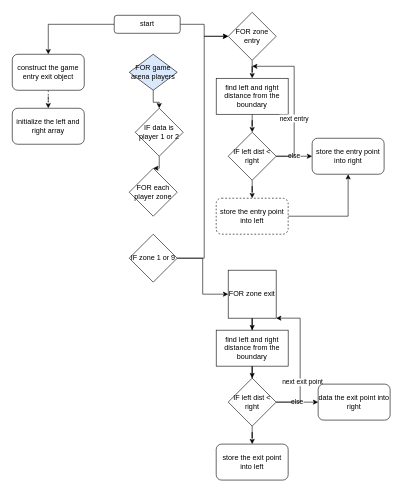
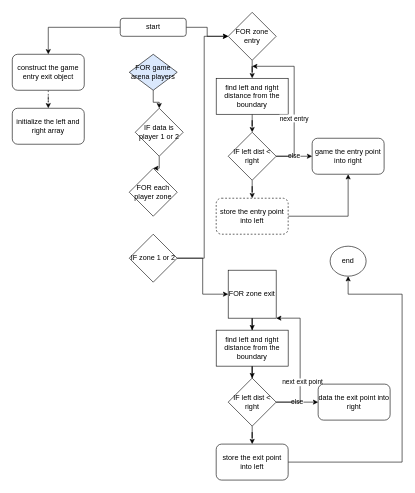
node "start": moved (147, 24) -> (153, 27)
node "store the entry point into right": label "store the entry point into right" -> "game the entry point into right"
node "IF zone 1 or 9": label "IF zone 1 or 9" -> "IF zone 1 or 2"
node "end": added
edge "store the exit point into left" -> "end": added
